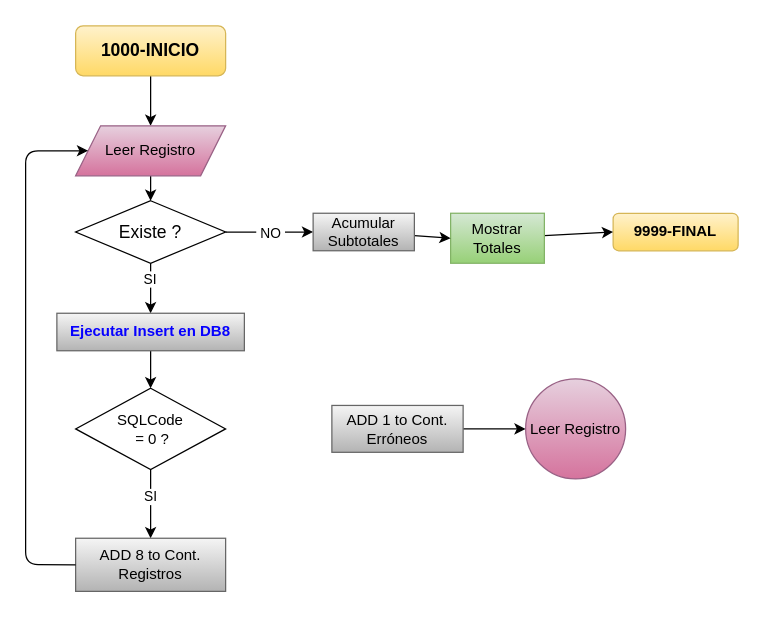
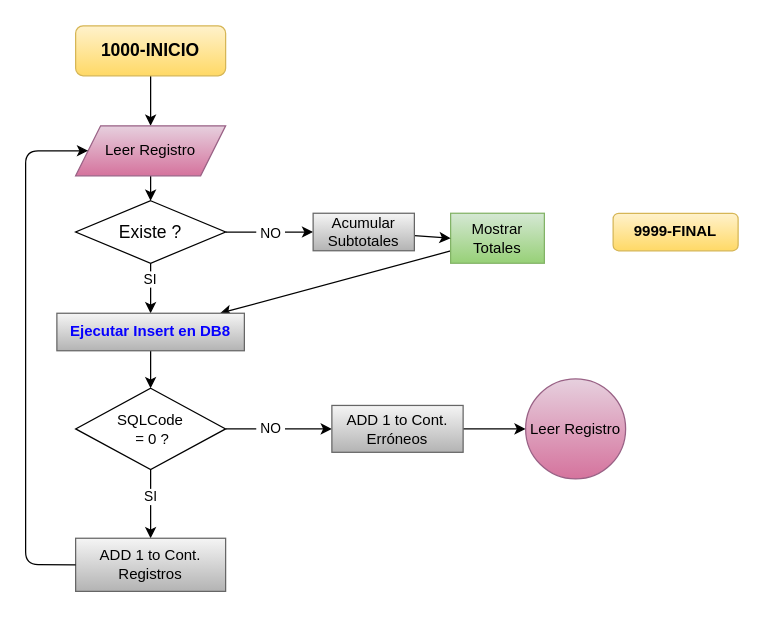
edge "Mostrar Totales" -> "9999-FINAL": now "Mostrar Totales" -> "Ejecutar Insert en DB8"
edge "SQLCode = 0 ?" -> "ADD 1 to Cont. Erróneos": added, label "NO"
node "ADD 8 to Cont. Registros": label "ADD 8 to Cont. Registros" -> "ADD 1 to Cont. Registros"
